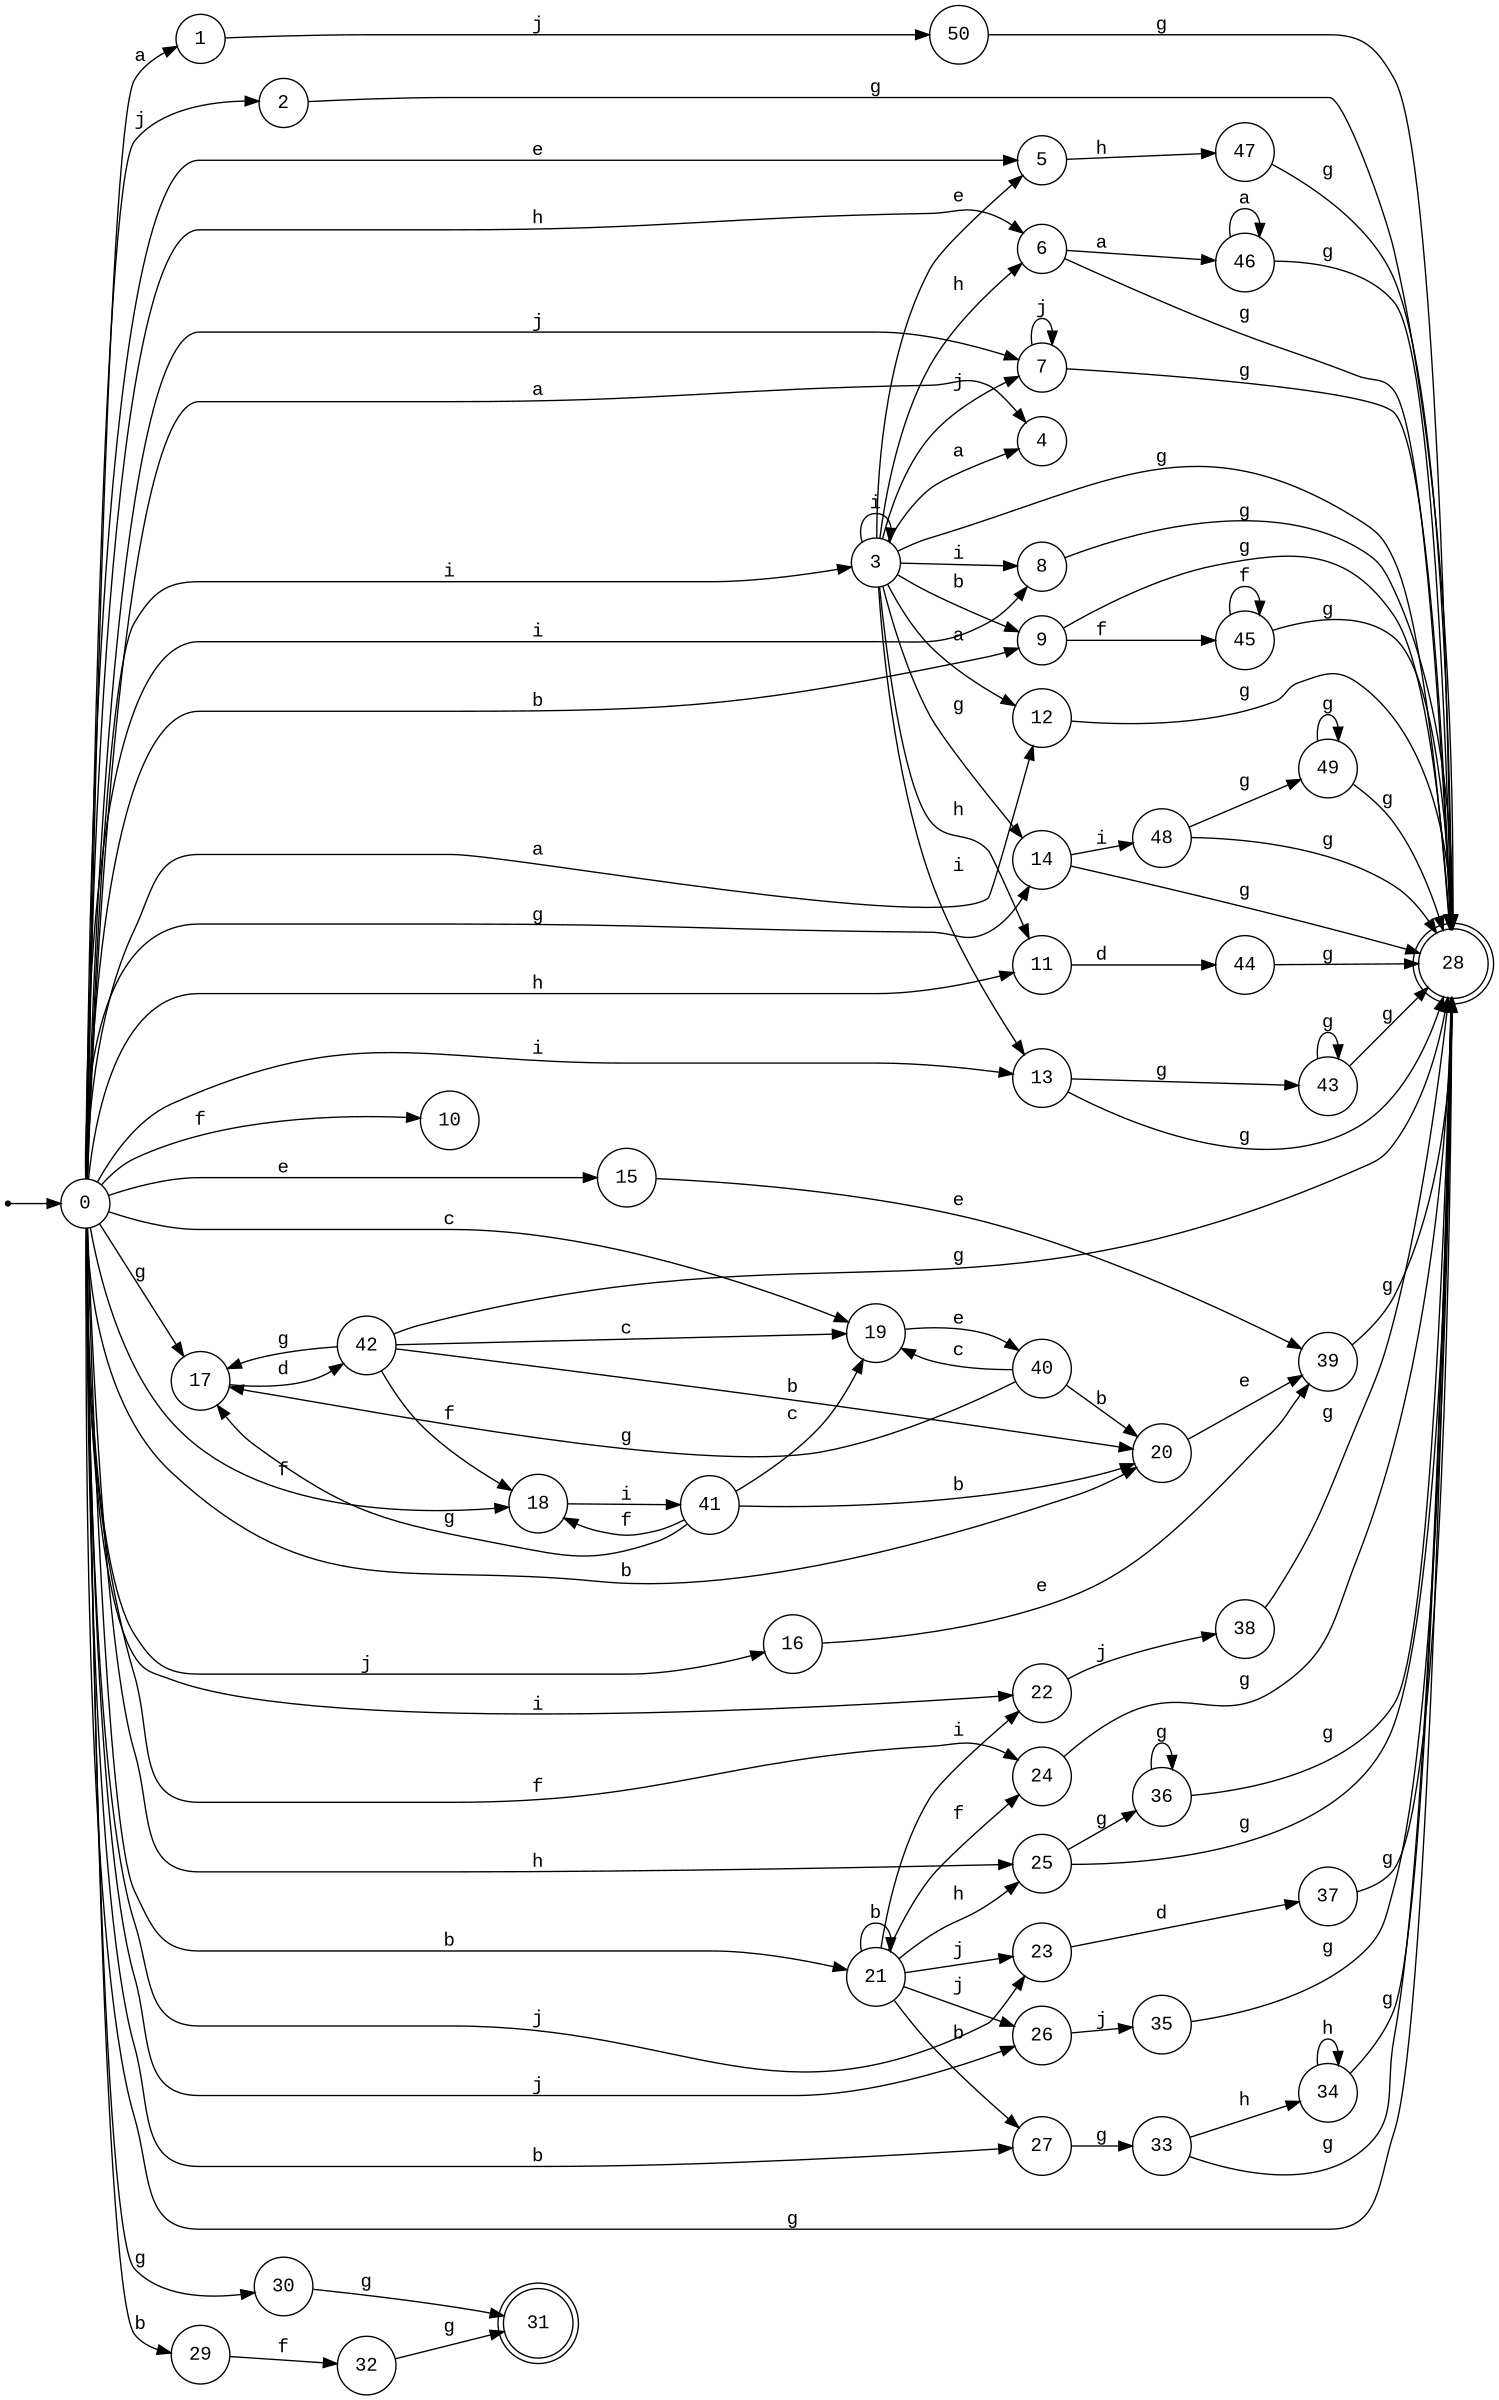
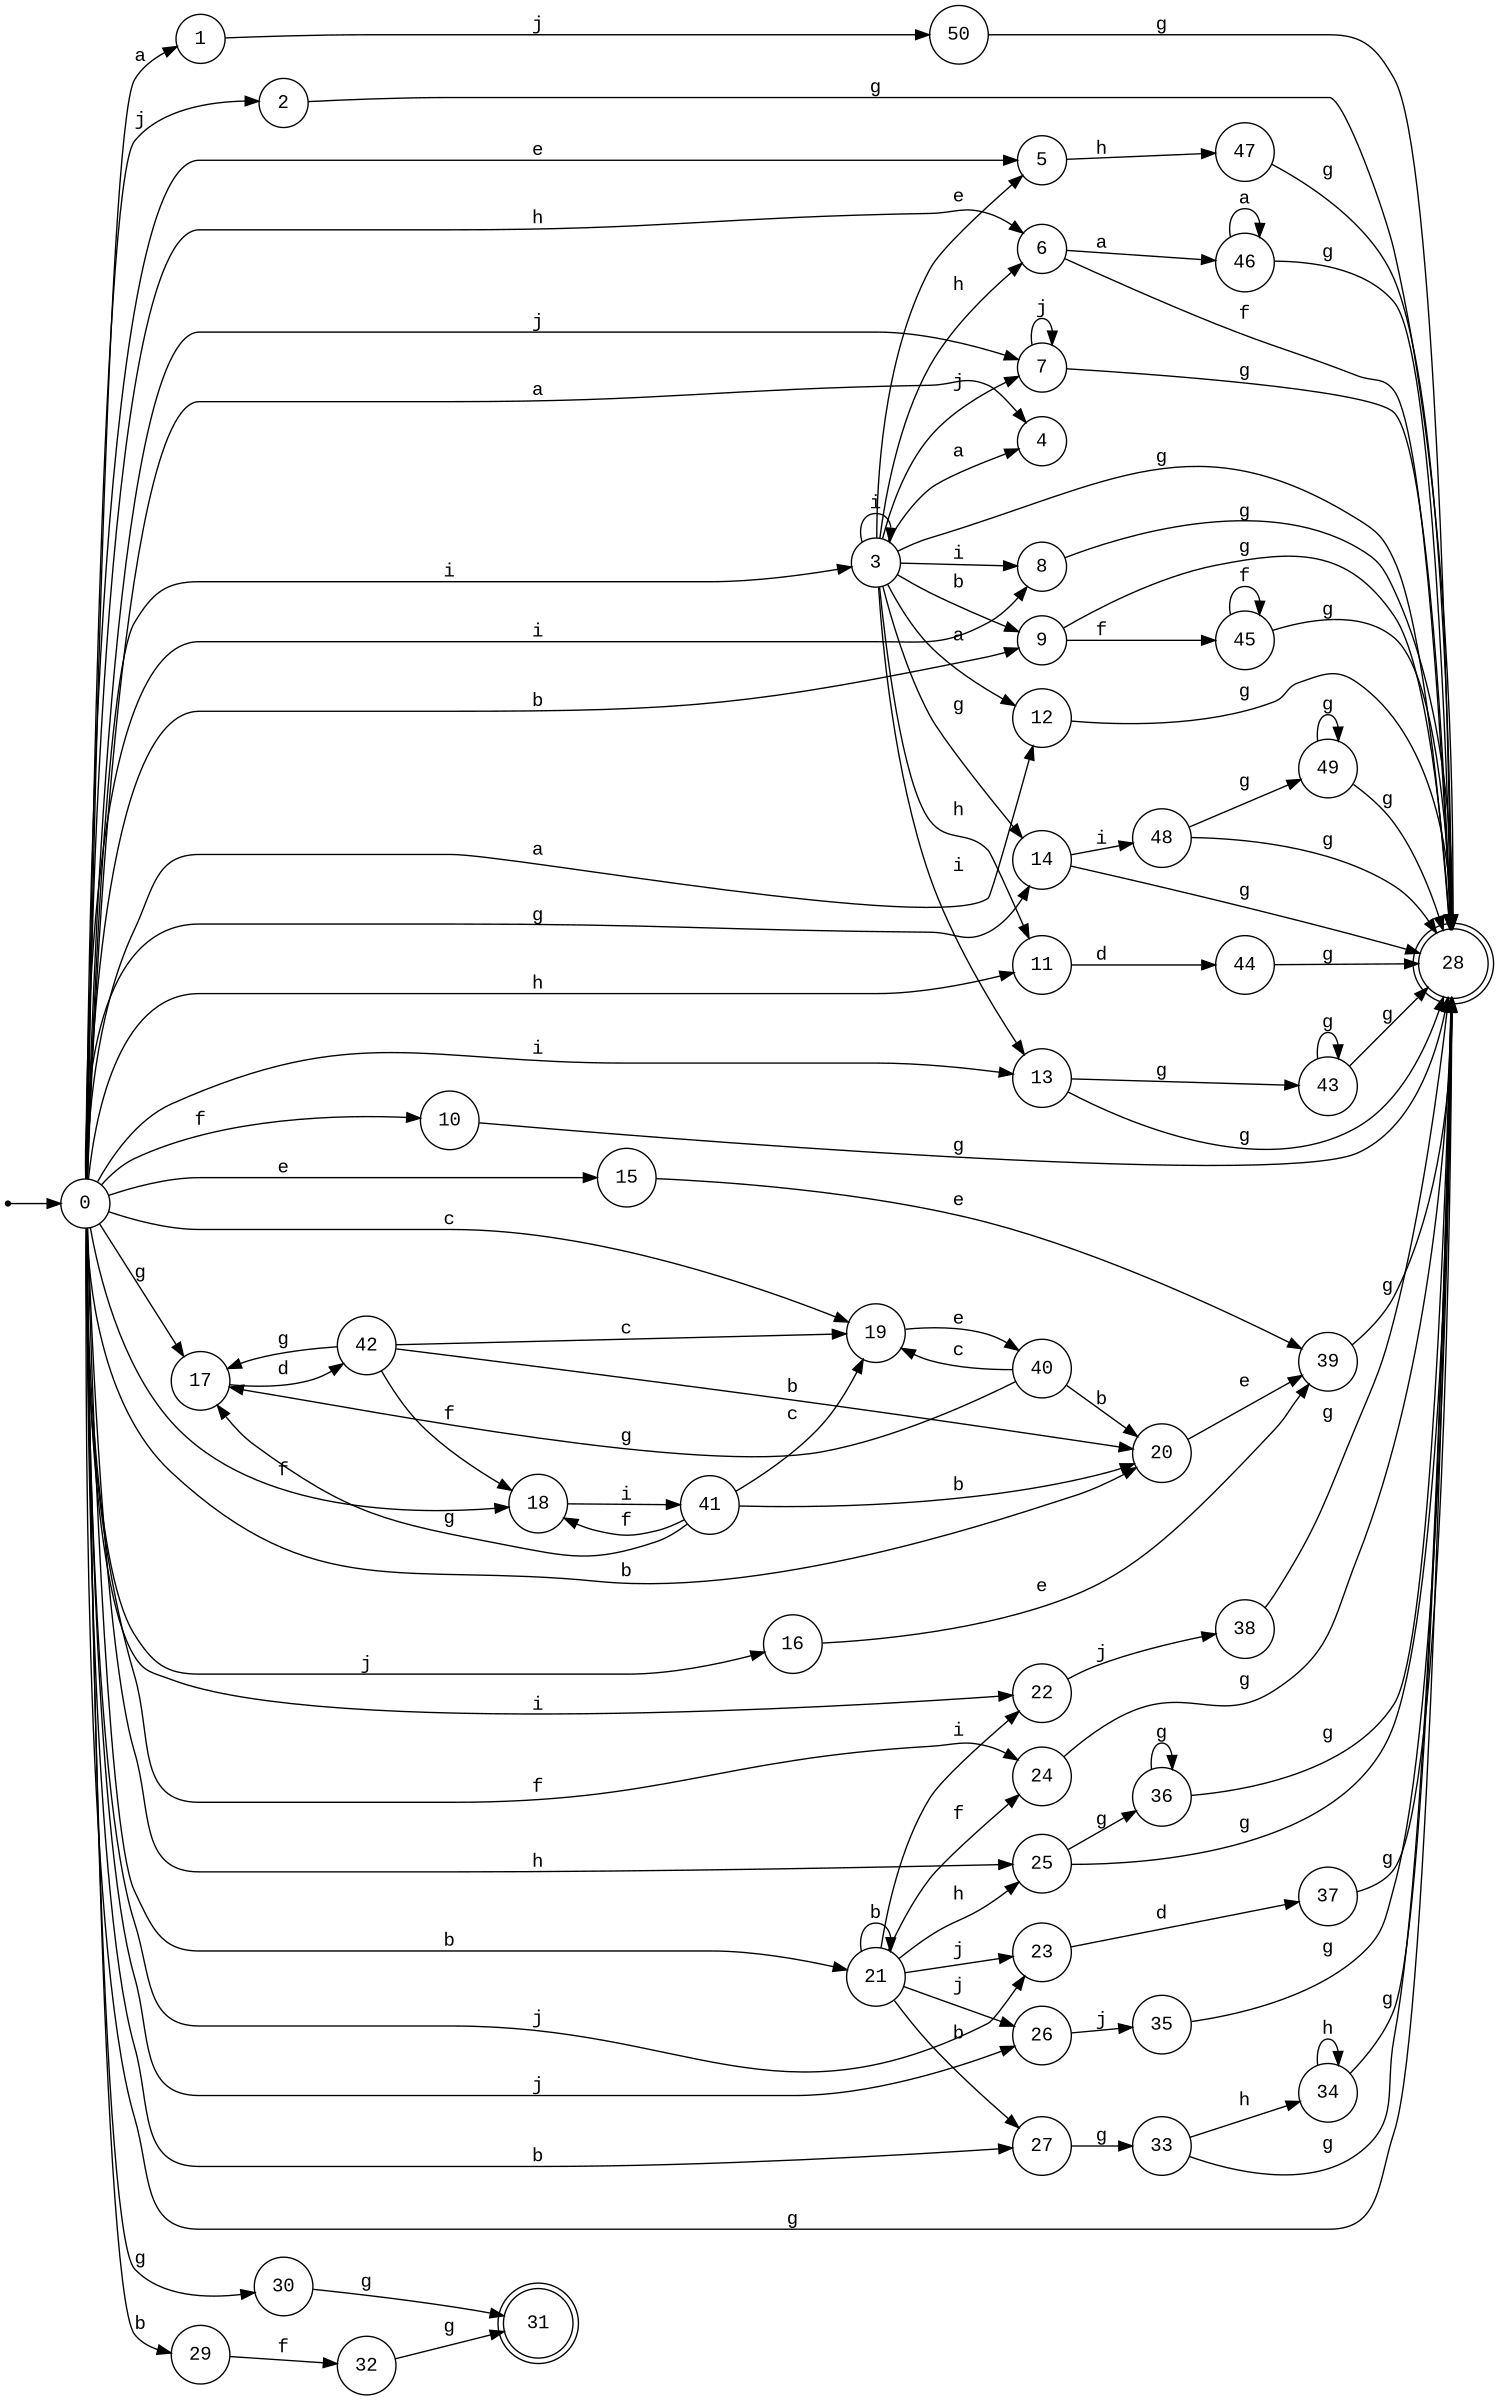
edge "6" -> "28": label "g" -> "f"
edge "42" -> "28": now "10" -> "28"
